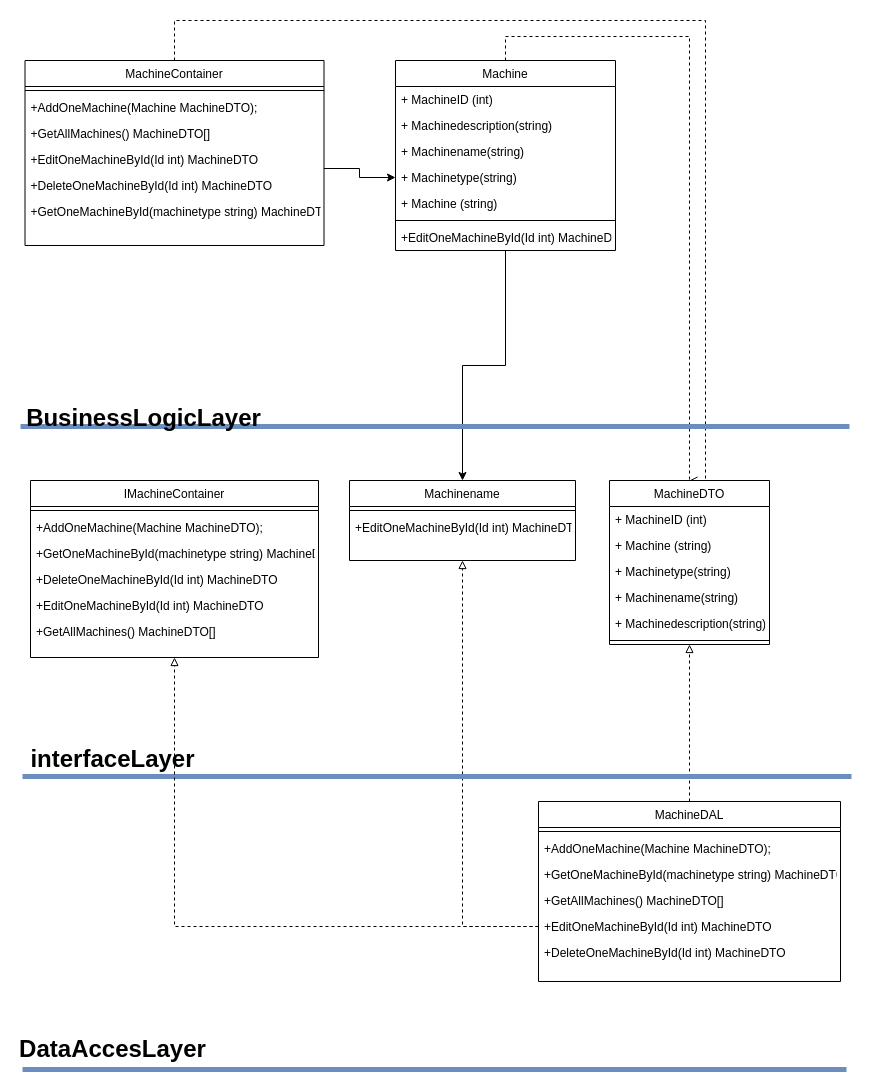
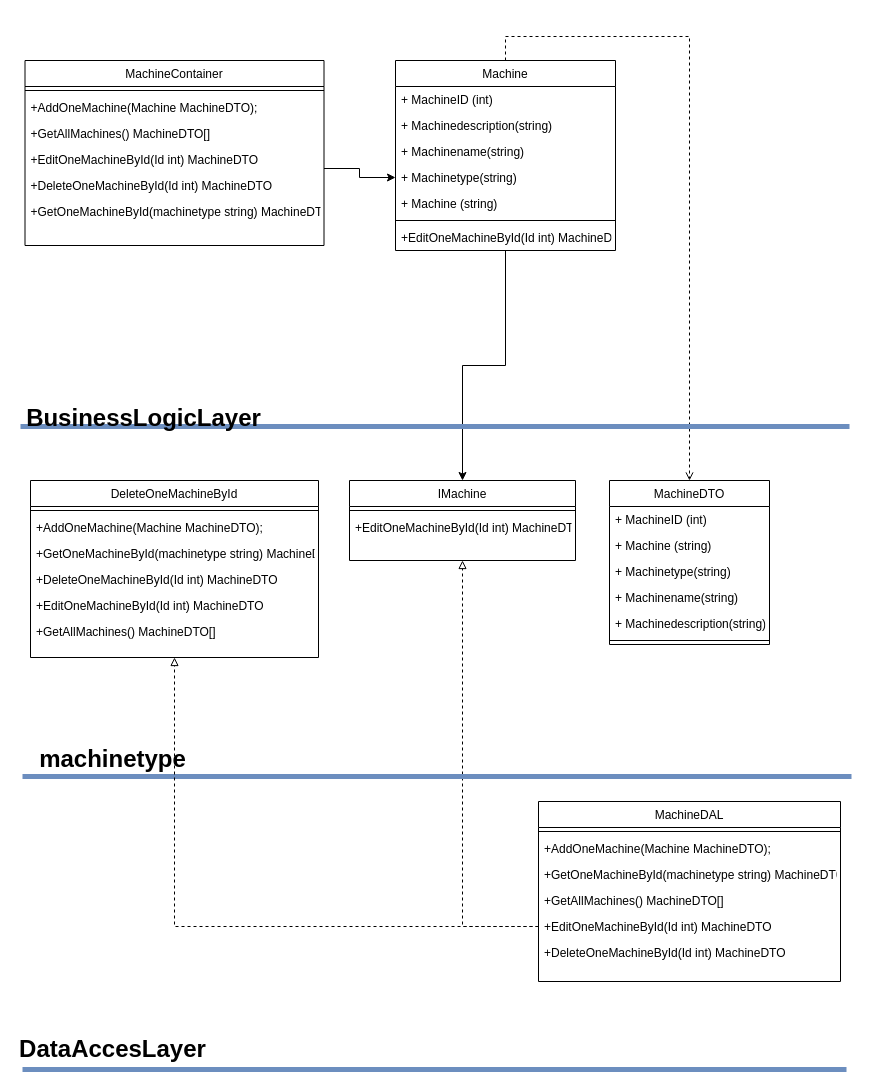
edge "MachineContainer" -> "MachineDTO": removed
edge "Machine" -- "MachineDTO": arrowhead none -> open
node "IMachineContainer": label "IMachineContainer" -> "DeleteOneMachineById"
node "Machinename": label "Machinename" -> "IMachine"
edge "MachineDAL" -> "MachineDTO": removed
node "interfaceLayer": label "interfaceLayer" -> "machinetype"
